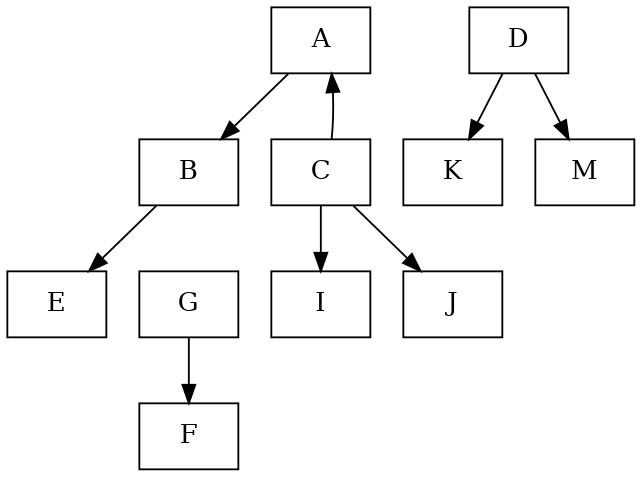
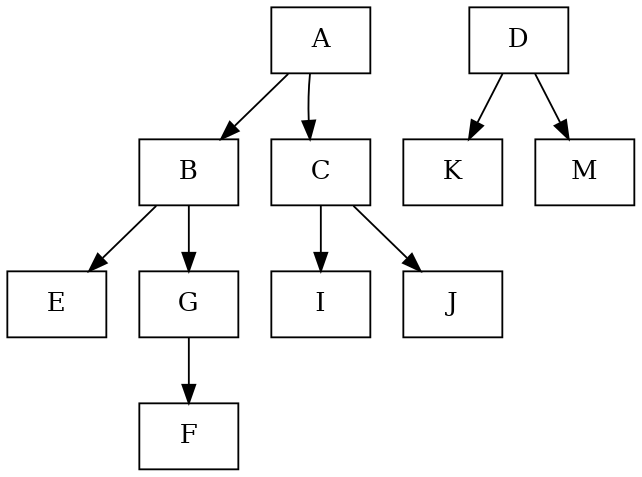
edge "C" -> "A": reversed
edge "B" -> "G": added
